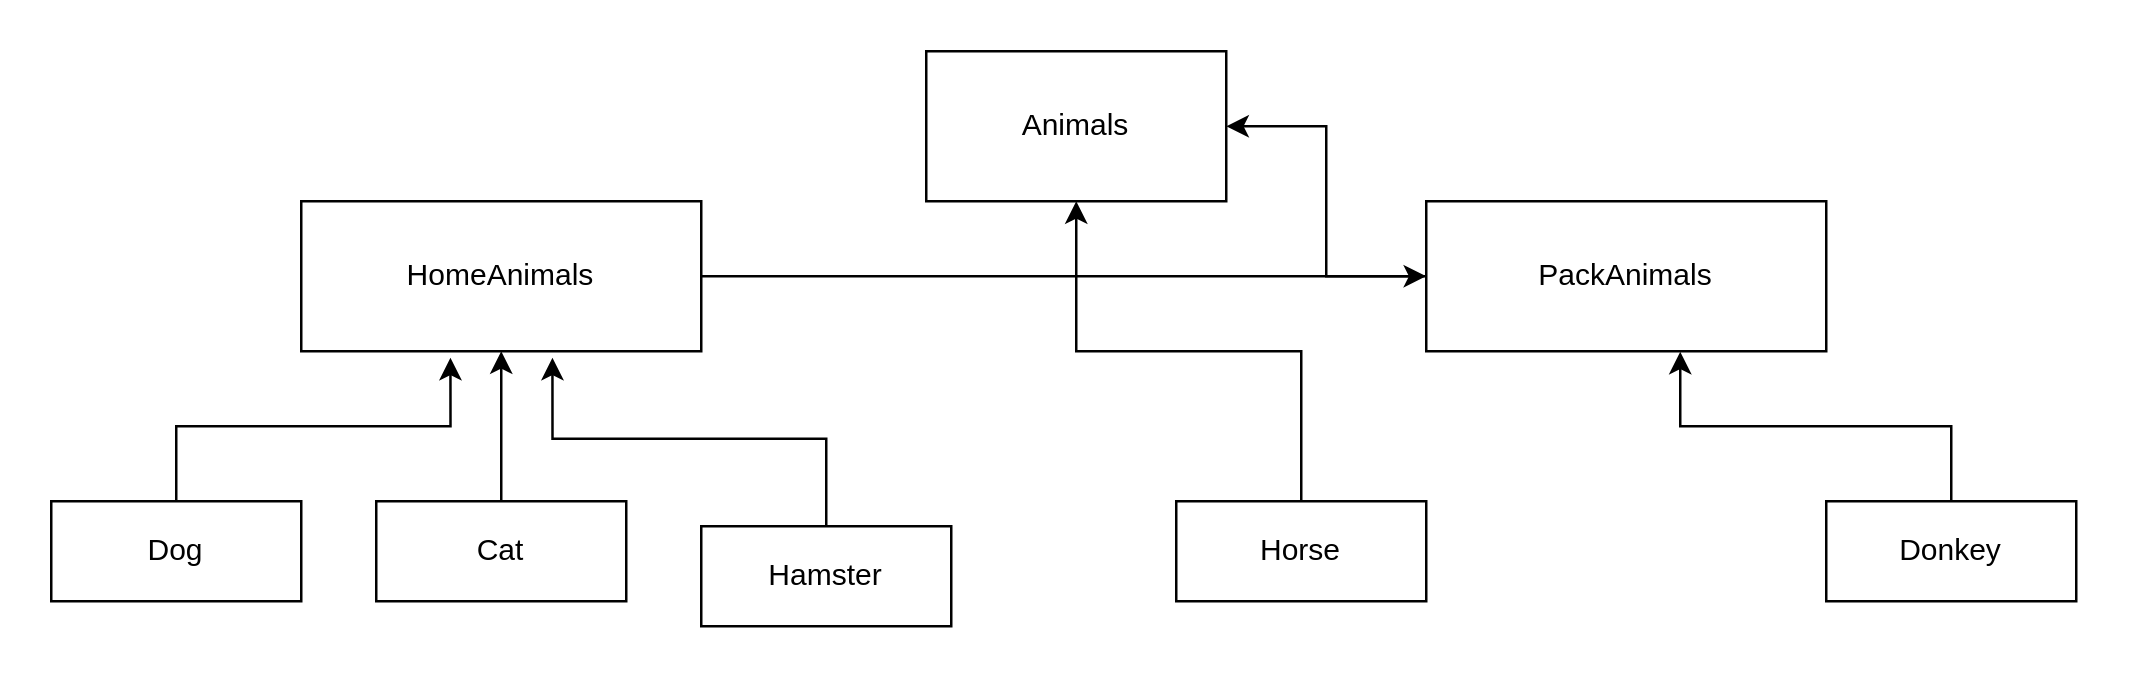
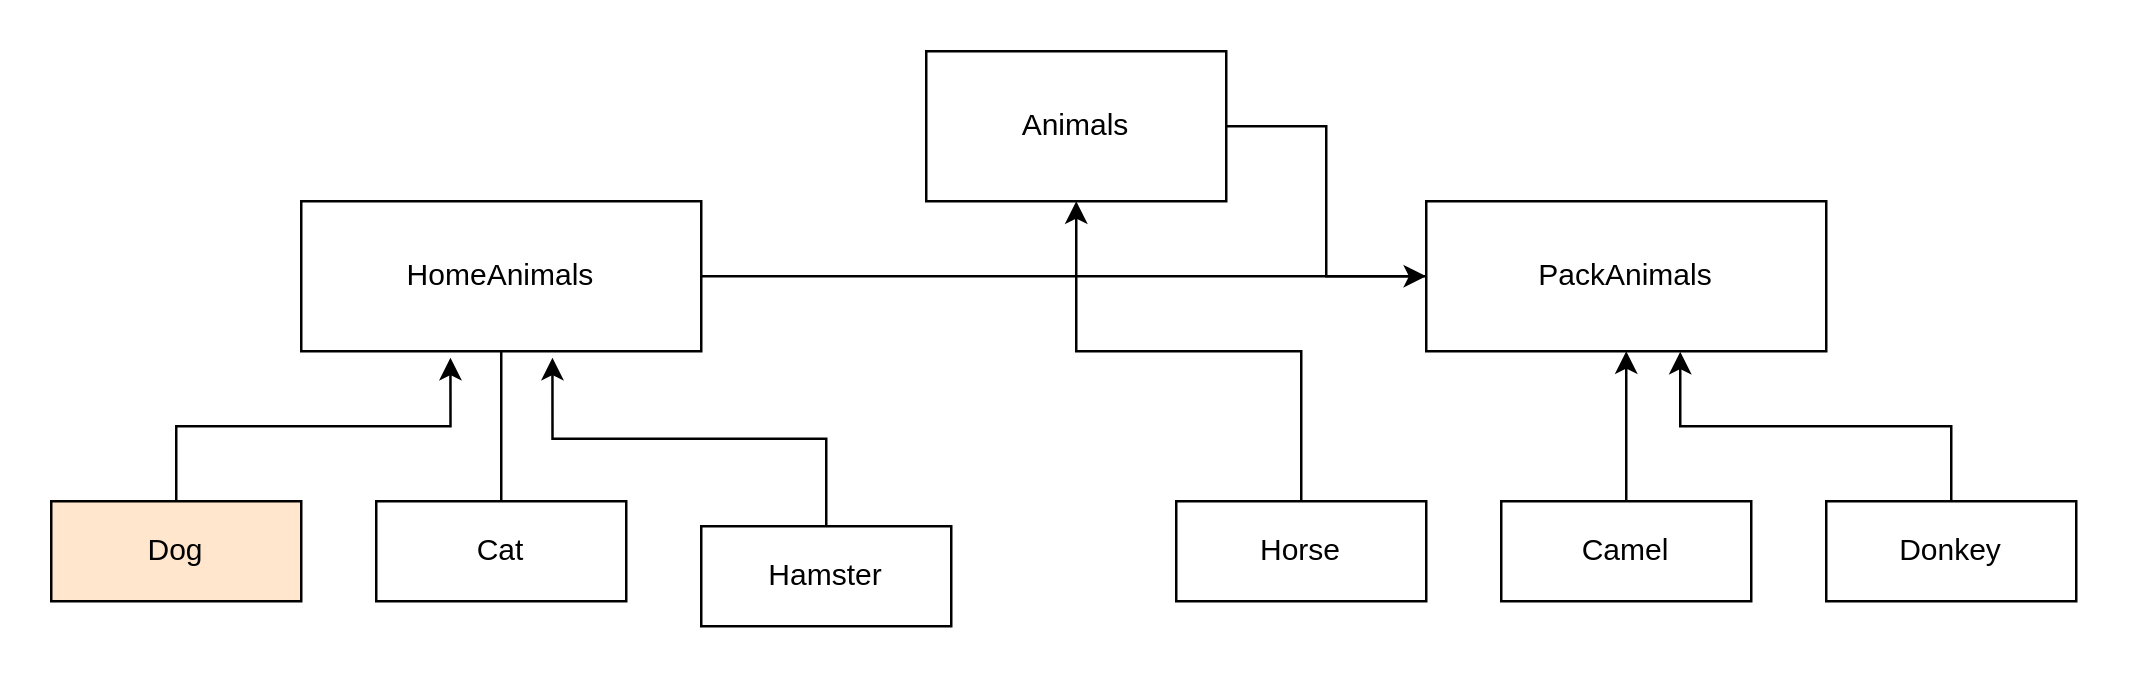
edge "PackAnimals" -> "Animals": arrowhead classic -> none
edge "Cat" -> "HomeAnimals": arrowhead classic -> none
edge "Camel" -> "PackAnimals": added
node "Dog": fillcolor #ffffff -> #ffe6cc
node "Camel": added
